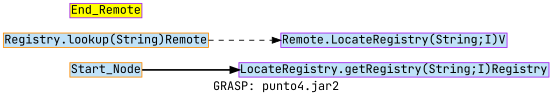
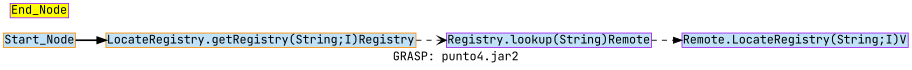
node "End_Remote": label "End_Remote" -> "End_Node"
node "Registry.lookup(String)Remote": color darkorange -> purple
edge "LocateRegistry.getRegistry(String;I)Registry" -> "Registry.lookup(String)Remote": added
node "LocateRegistry.getRegistry(String;I)Registry": color purple -> darkorange
